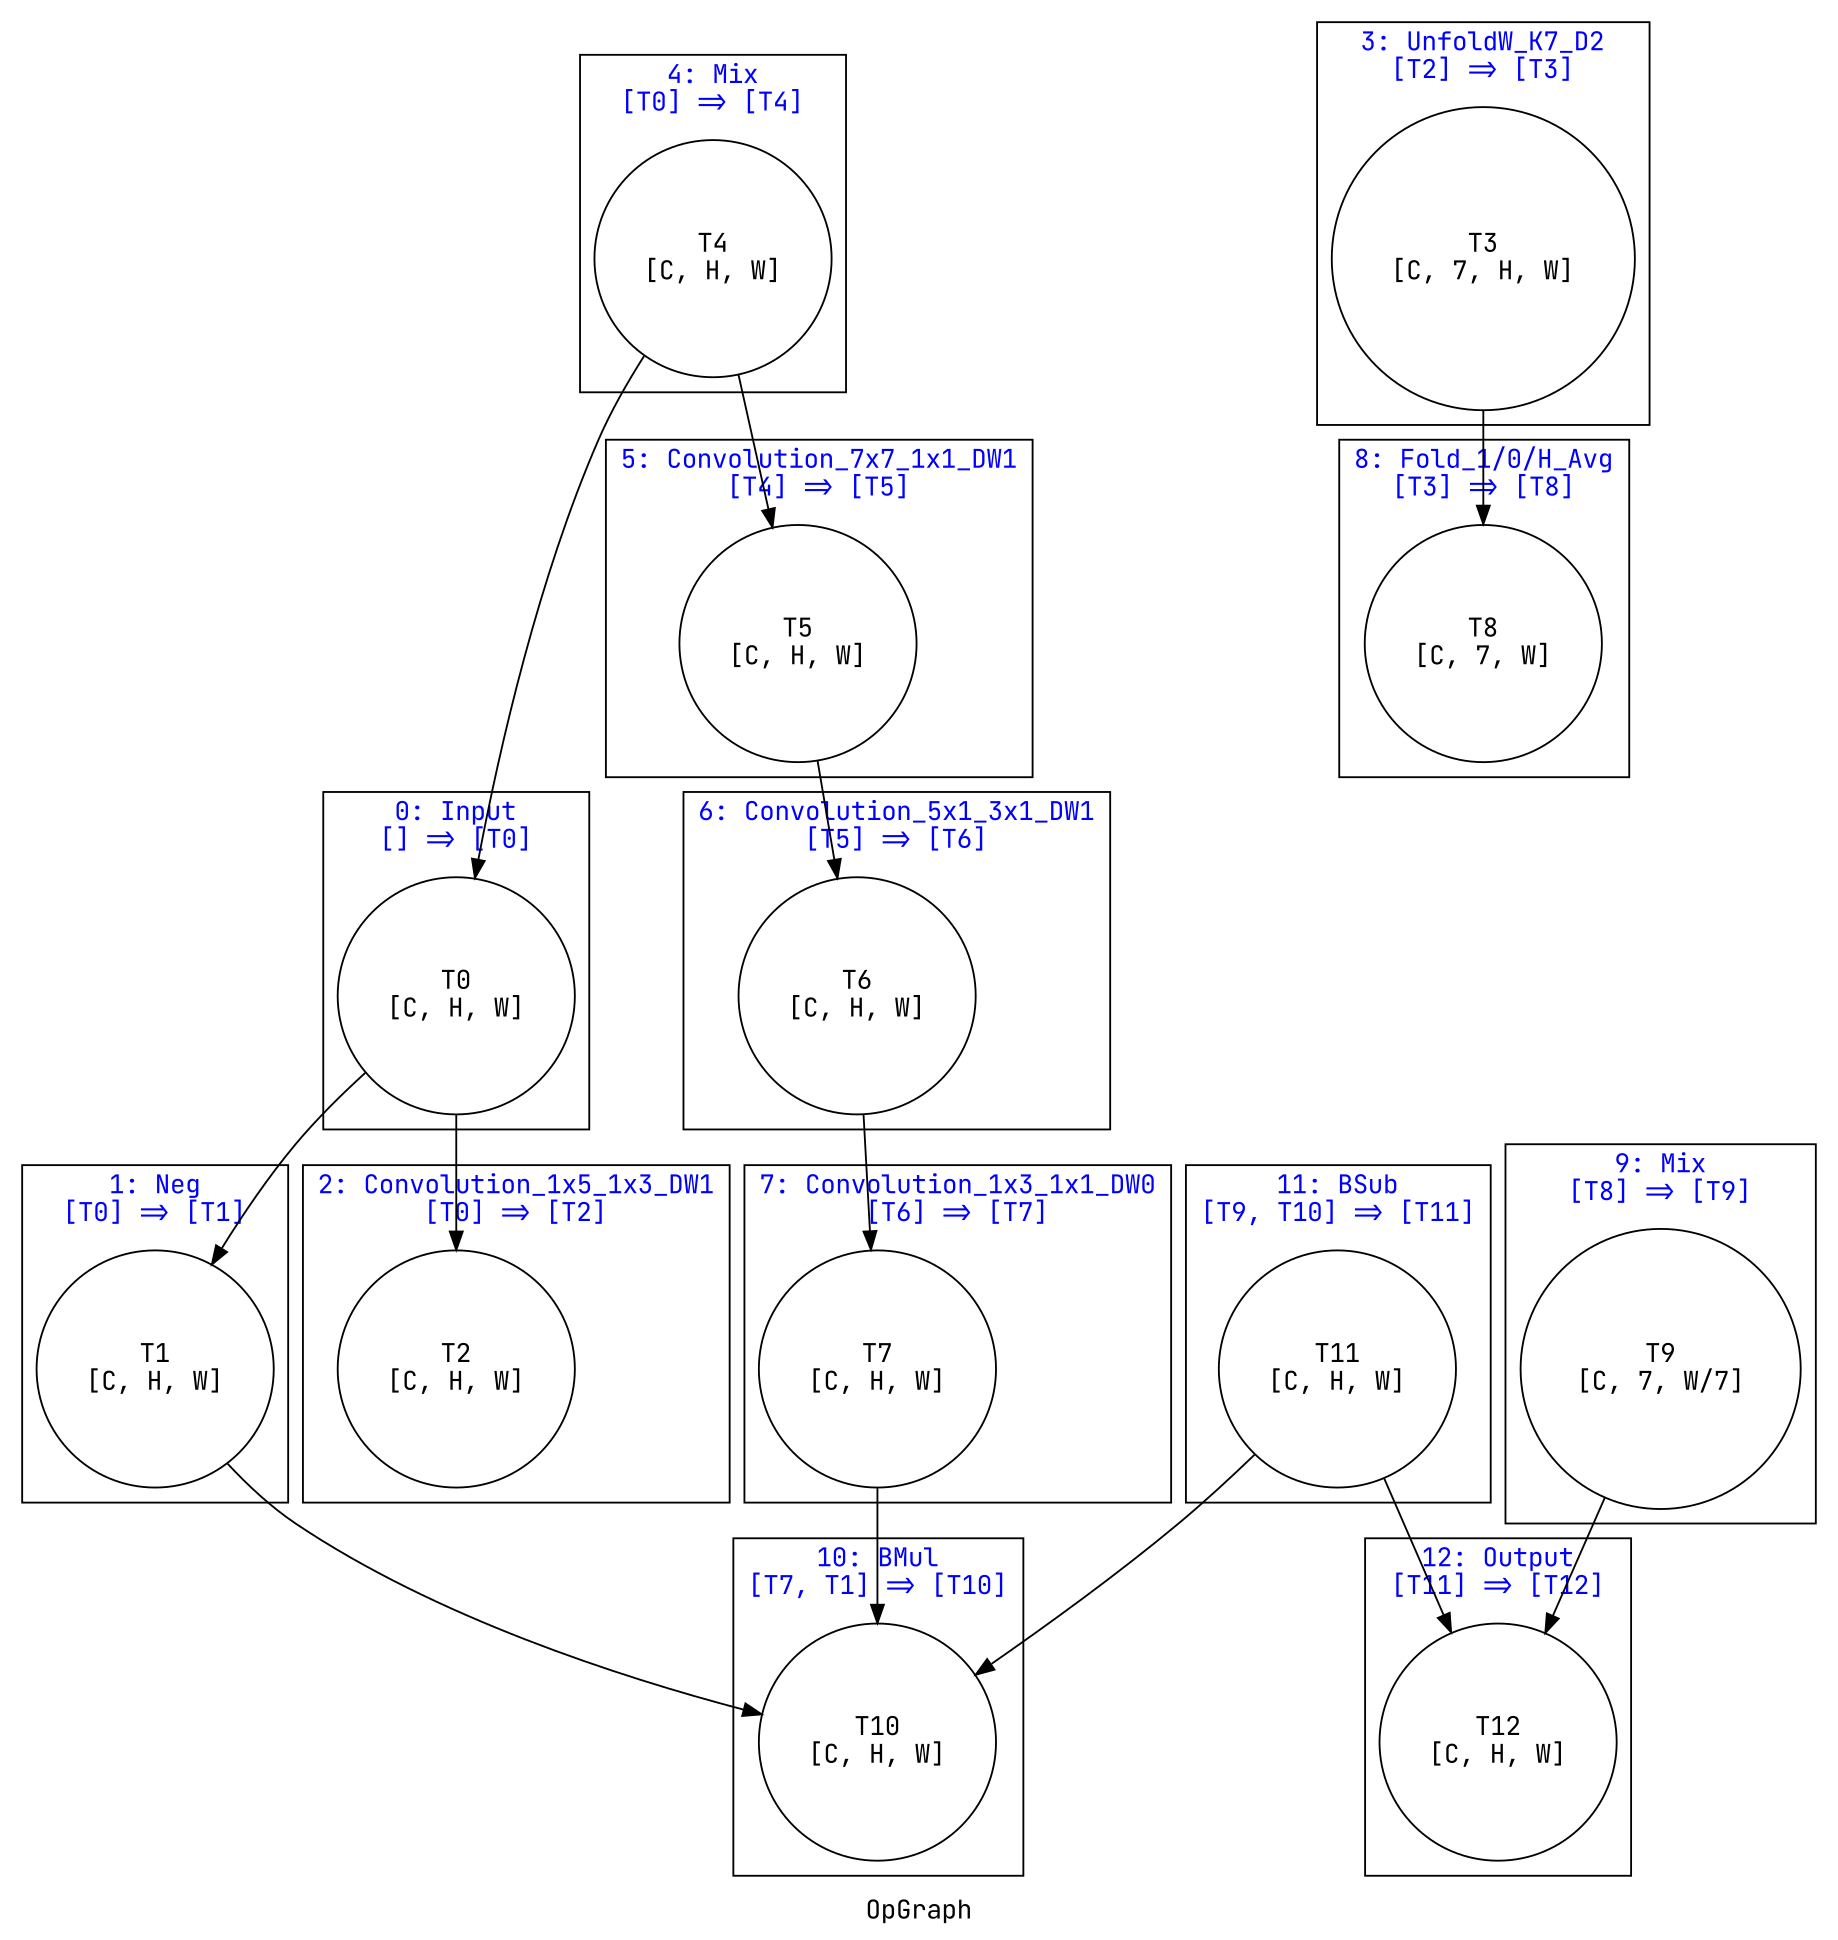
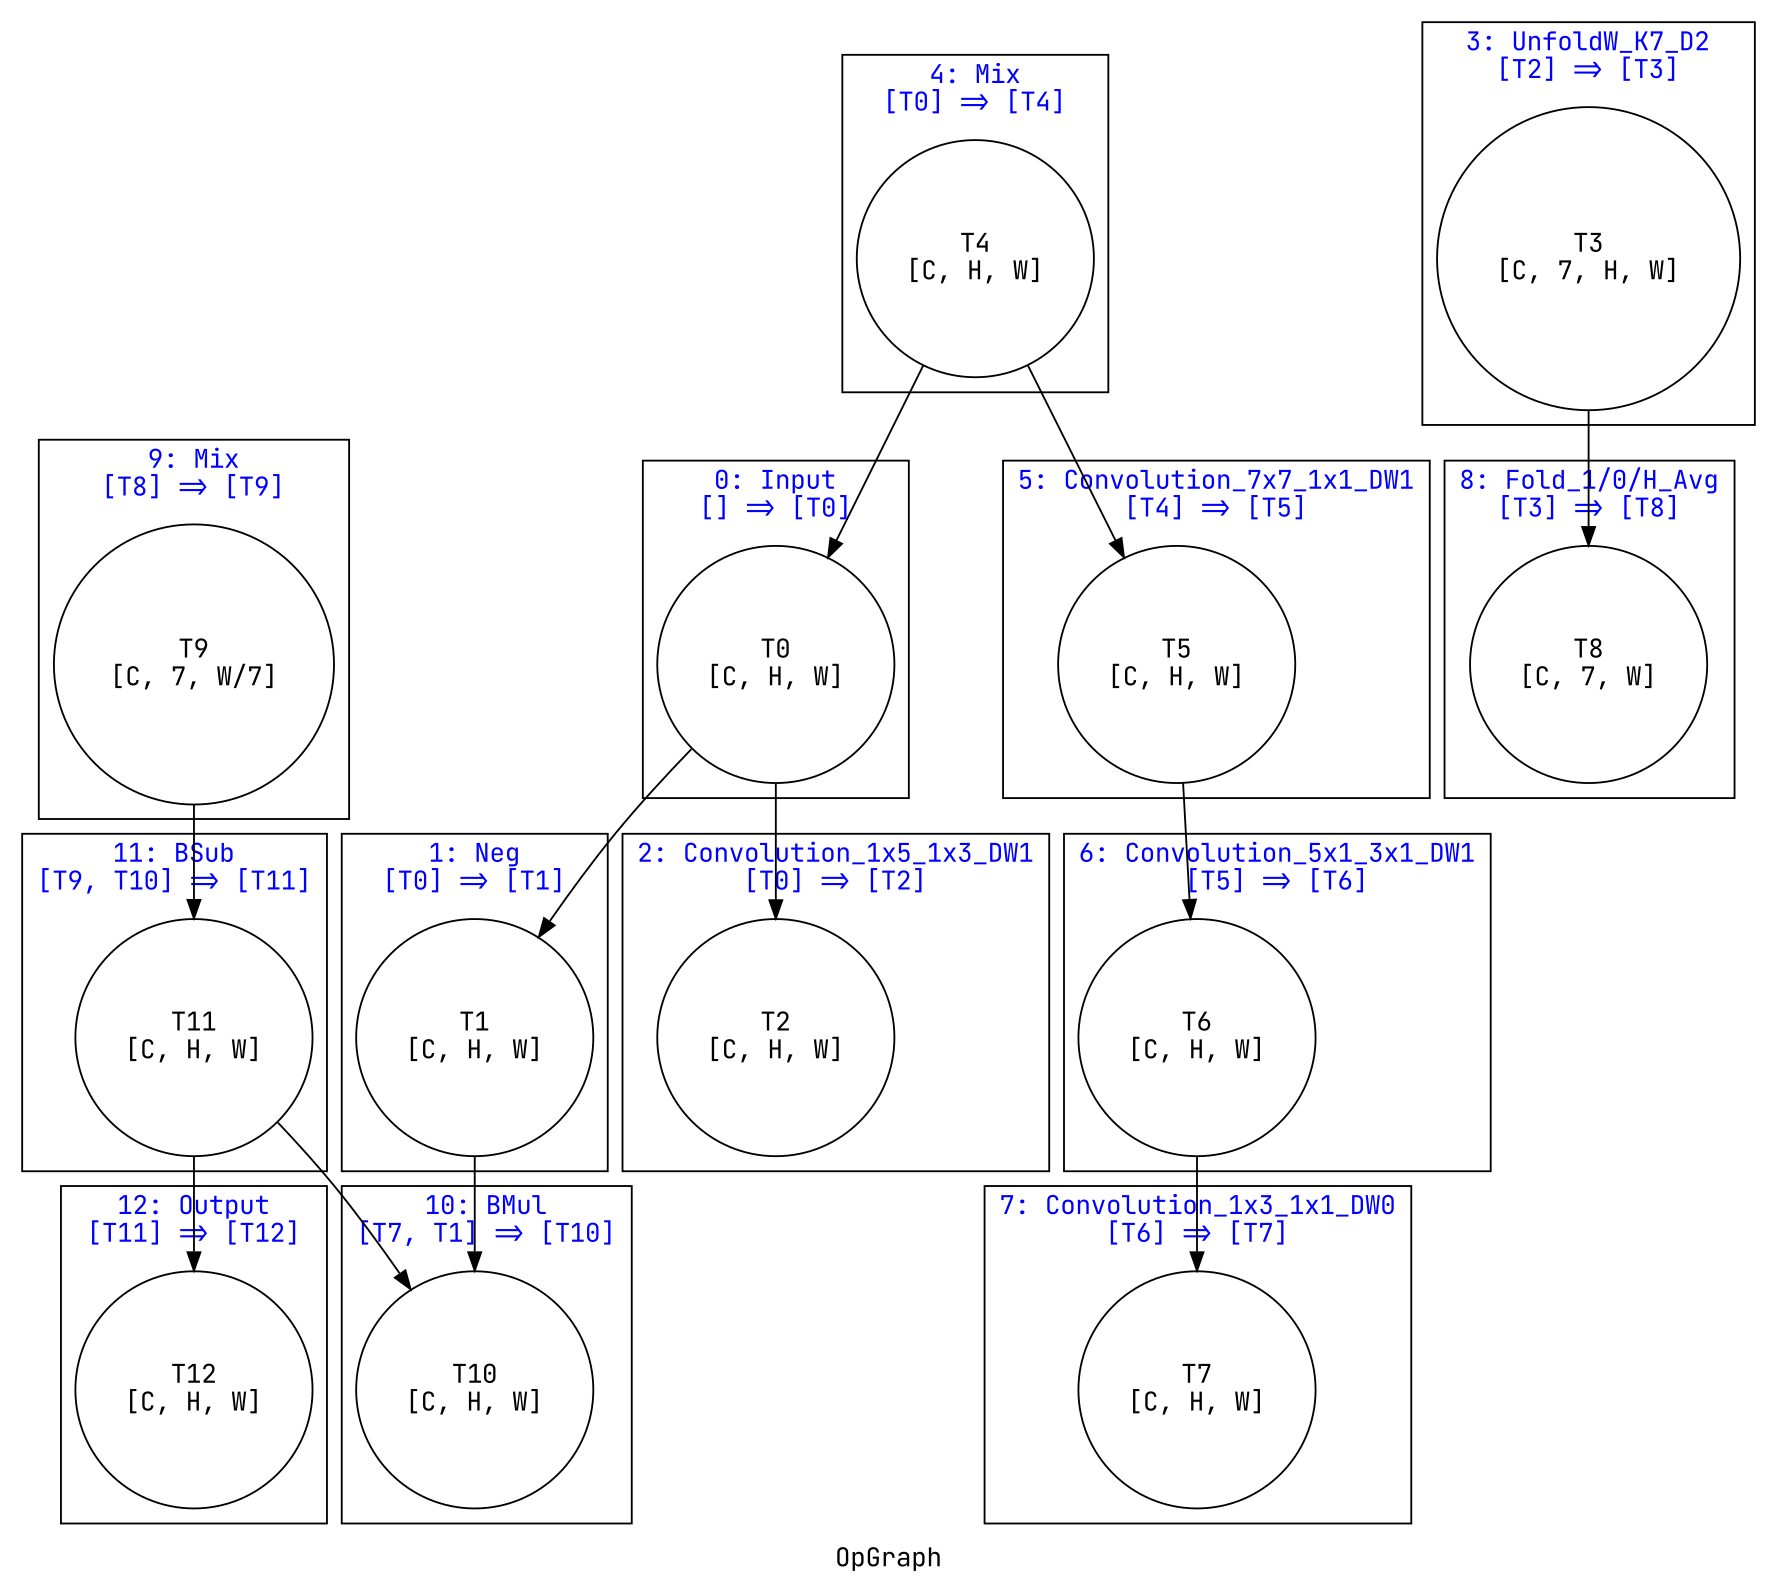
edge "T7 [C, H, W]" -> "T10 [C, H, W]": removed
edge "T9 [C, 7, W/7]" -> "T12 [C, H, W]": now "T9 [C, 7, W/7]" -> "T11 [C, H, W]"
